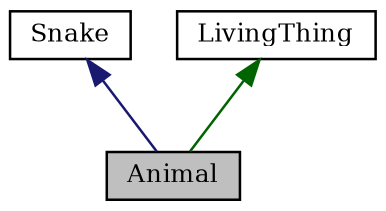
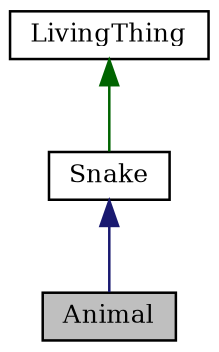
edge "Animal" -> "LivingThing": now "Snake" -> "LivingThing"
